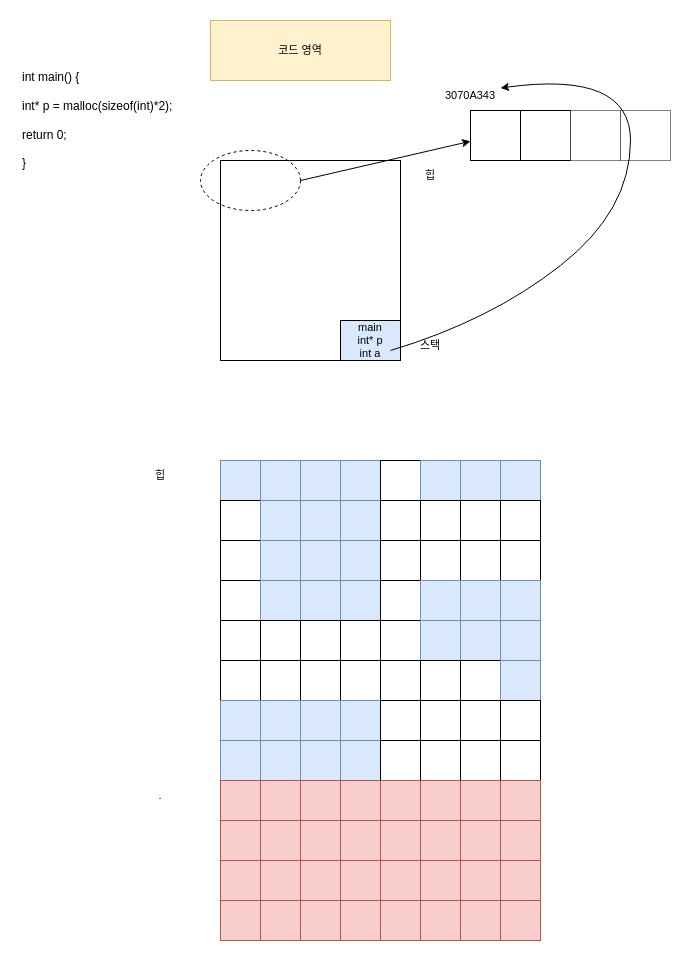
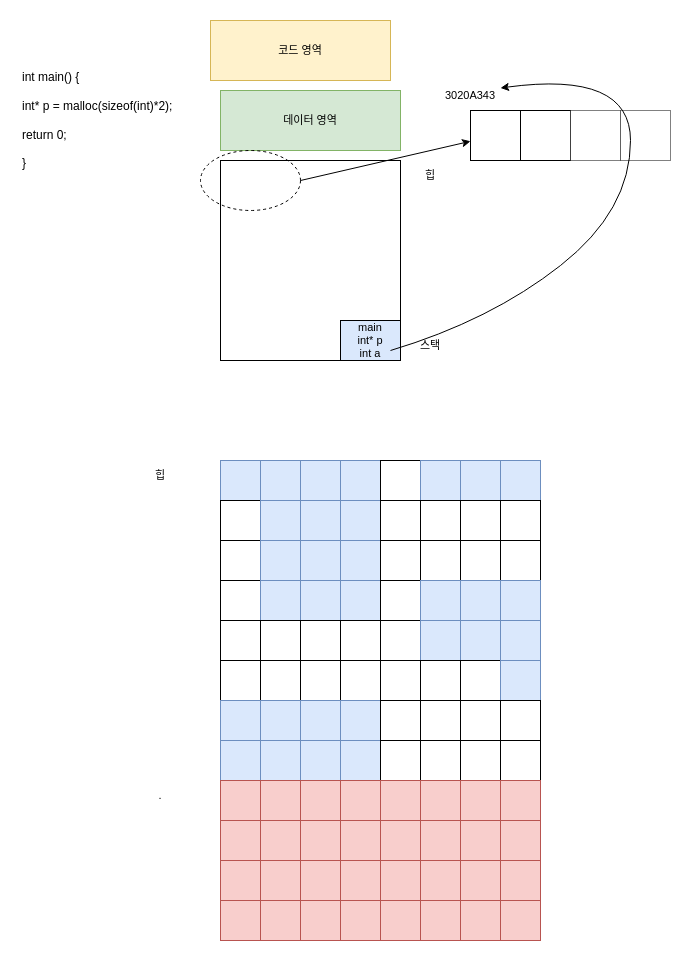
node "3070A343": label "3070A343" -> "3020A343"
node "데이터 영역": added
